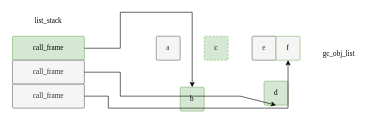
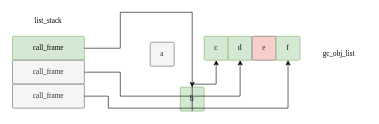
node "a": moved (168, 48) -> (162, 54)
node "c": style dashed -> solid
node "e": fillcolor #f5f5f5 -> #f8cecc
node "f": fillcolor #f5f5f5 -> #d5e8d4
edge "b" -> "c": added
node "d": moved (276, 93) -> (240, 48)
